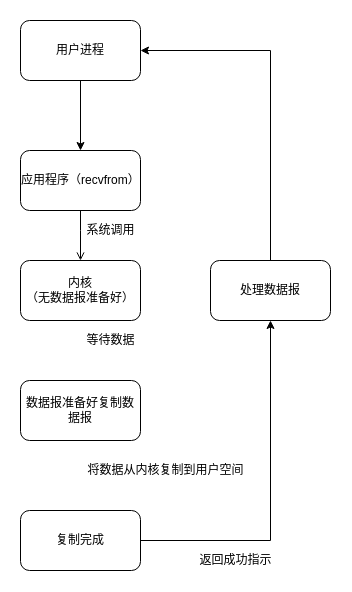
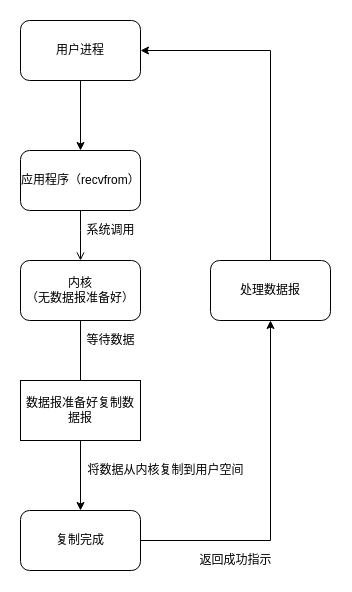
node "数据报准备好复制数据报": shape rounded rectangle -> rectangle
edge "内核 （无数据报准备好）" -> "复制完成": added
